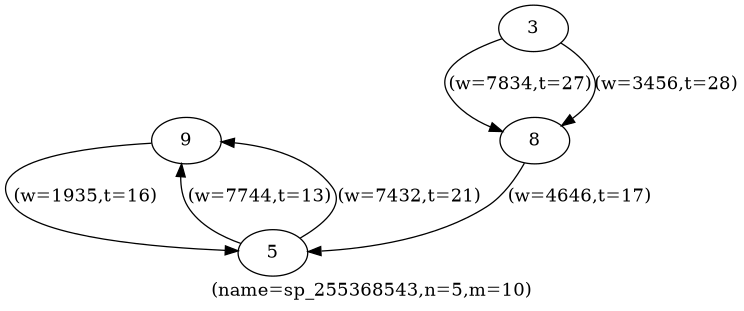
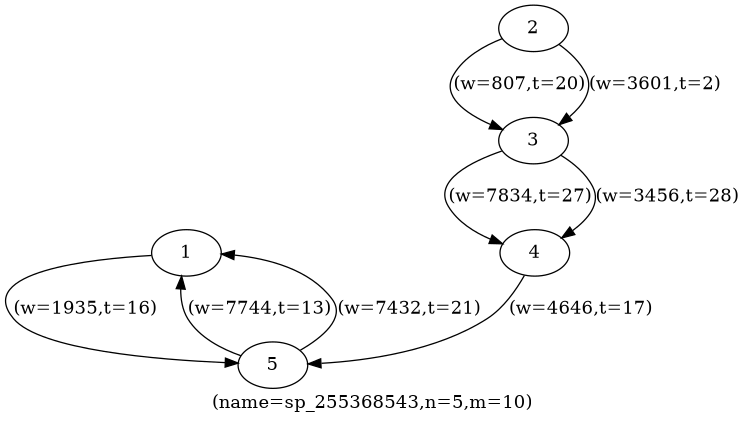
node "2": added
node "9": label "9" -> "1"
node "8": label "8" -> "4"
